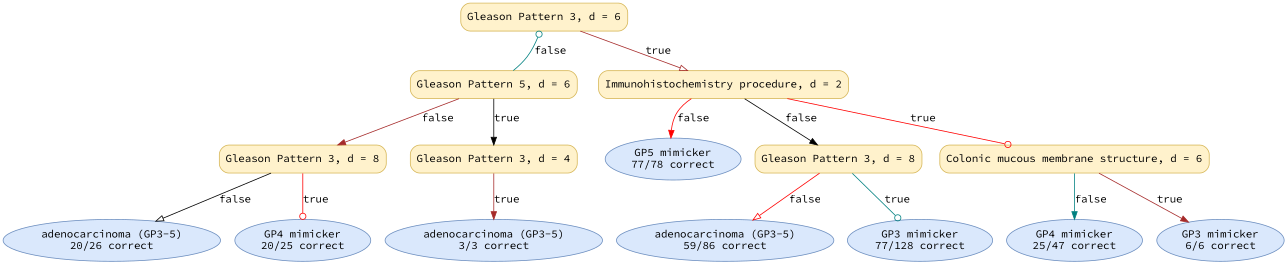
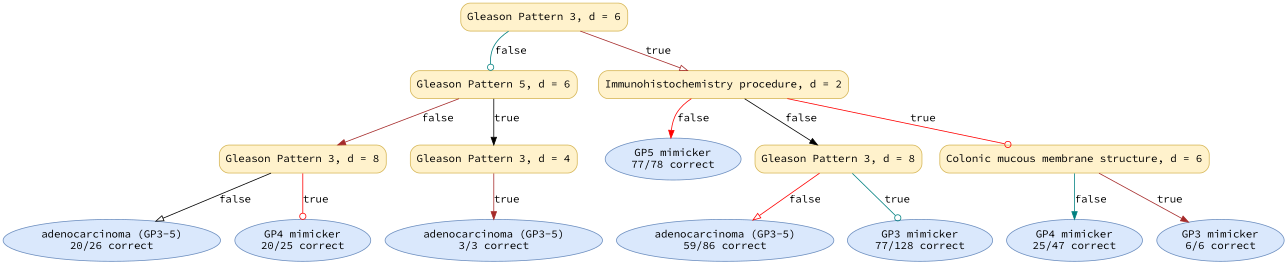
edge "Gleason Pattern 5, d = 6" -> "Gleason Pattern 3, d = 6": reversed
